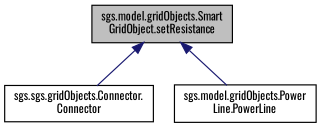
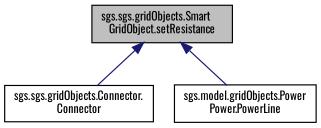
node "sgs.model.gridObjects.Smart GridObject.setResistance": label "sgs.model.gridObjects.Smart GridObject.setResistance" -> "sgs.sgs.gridObjects.Smart GridObject.setResistance"
node "sgs.model.gridObjects.Power Line.PowerLine": label "sgs.model.gridObjects.Power Line.PowerLine" -> "sgs.model.gridObjects.Power Power.PowerLine"
